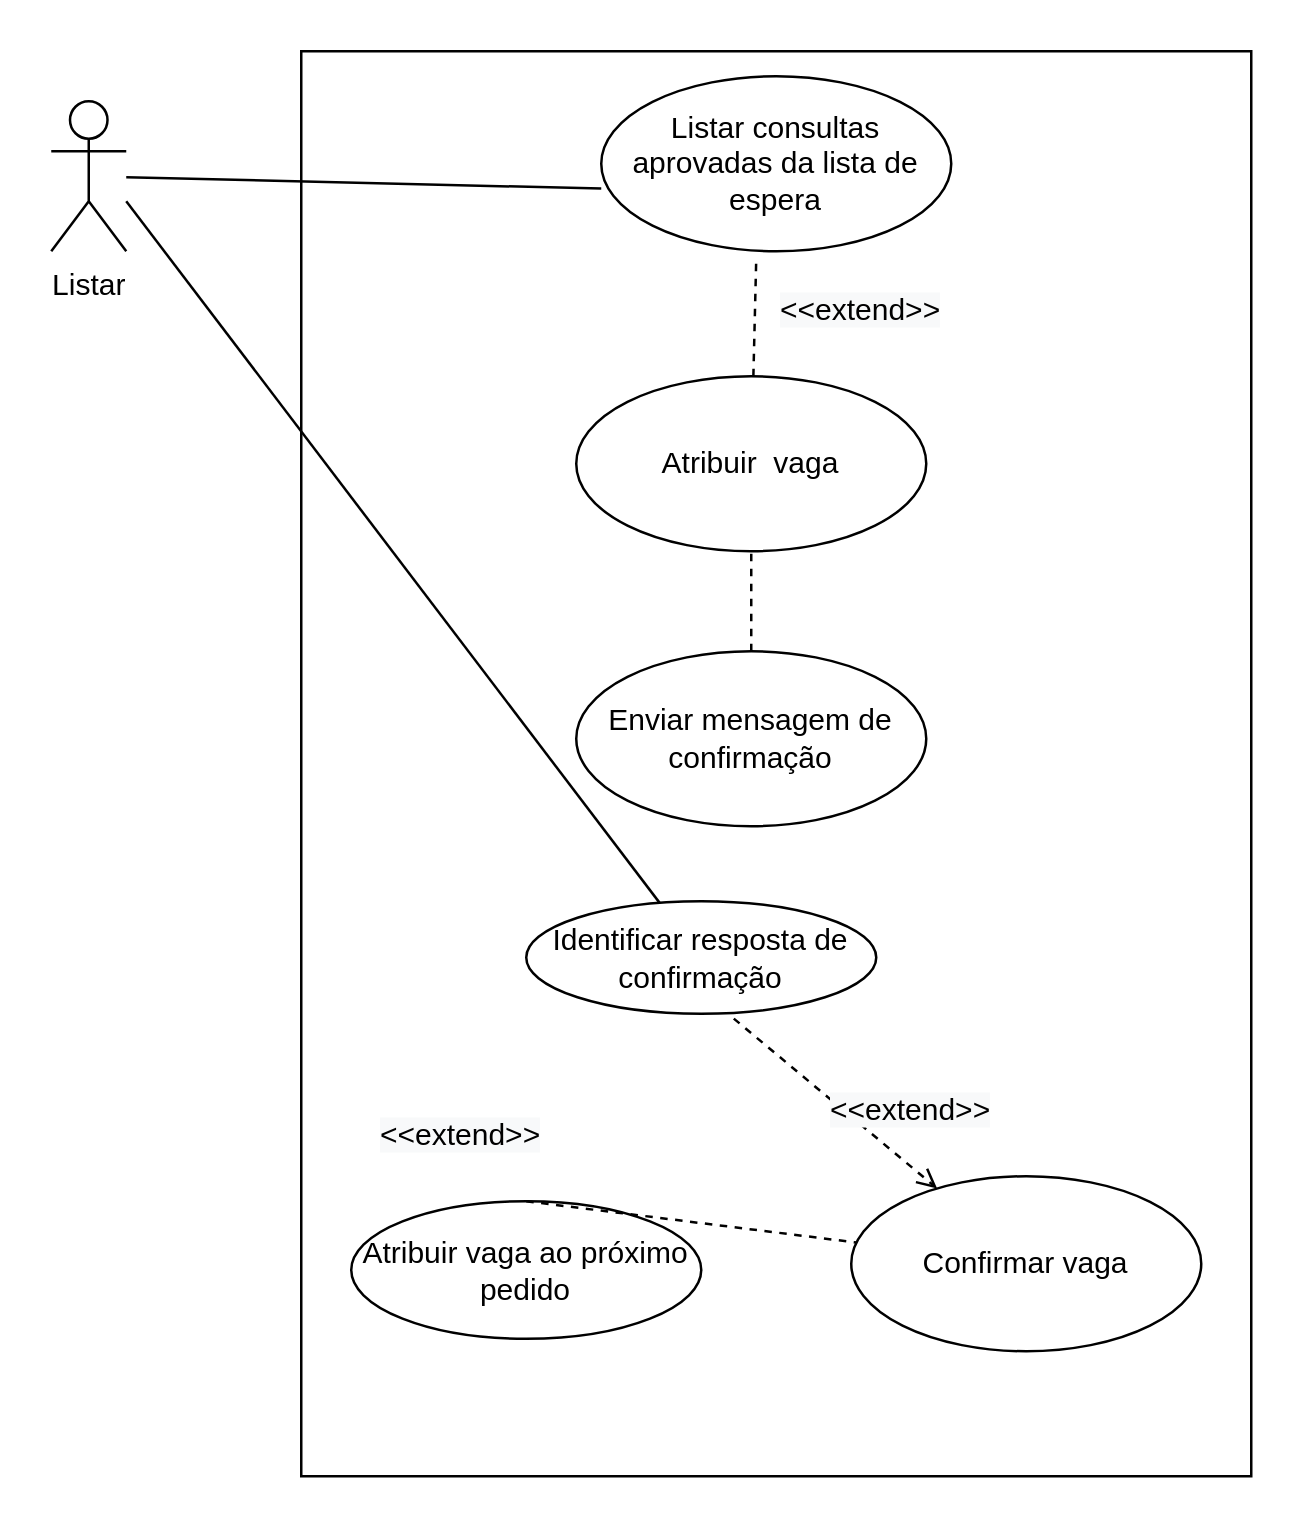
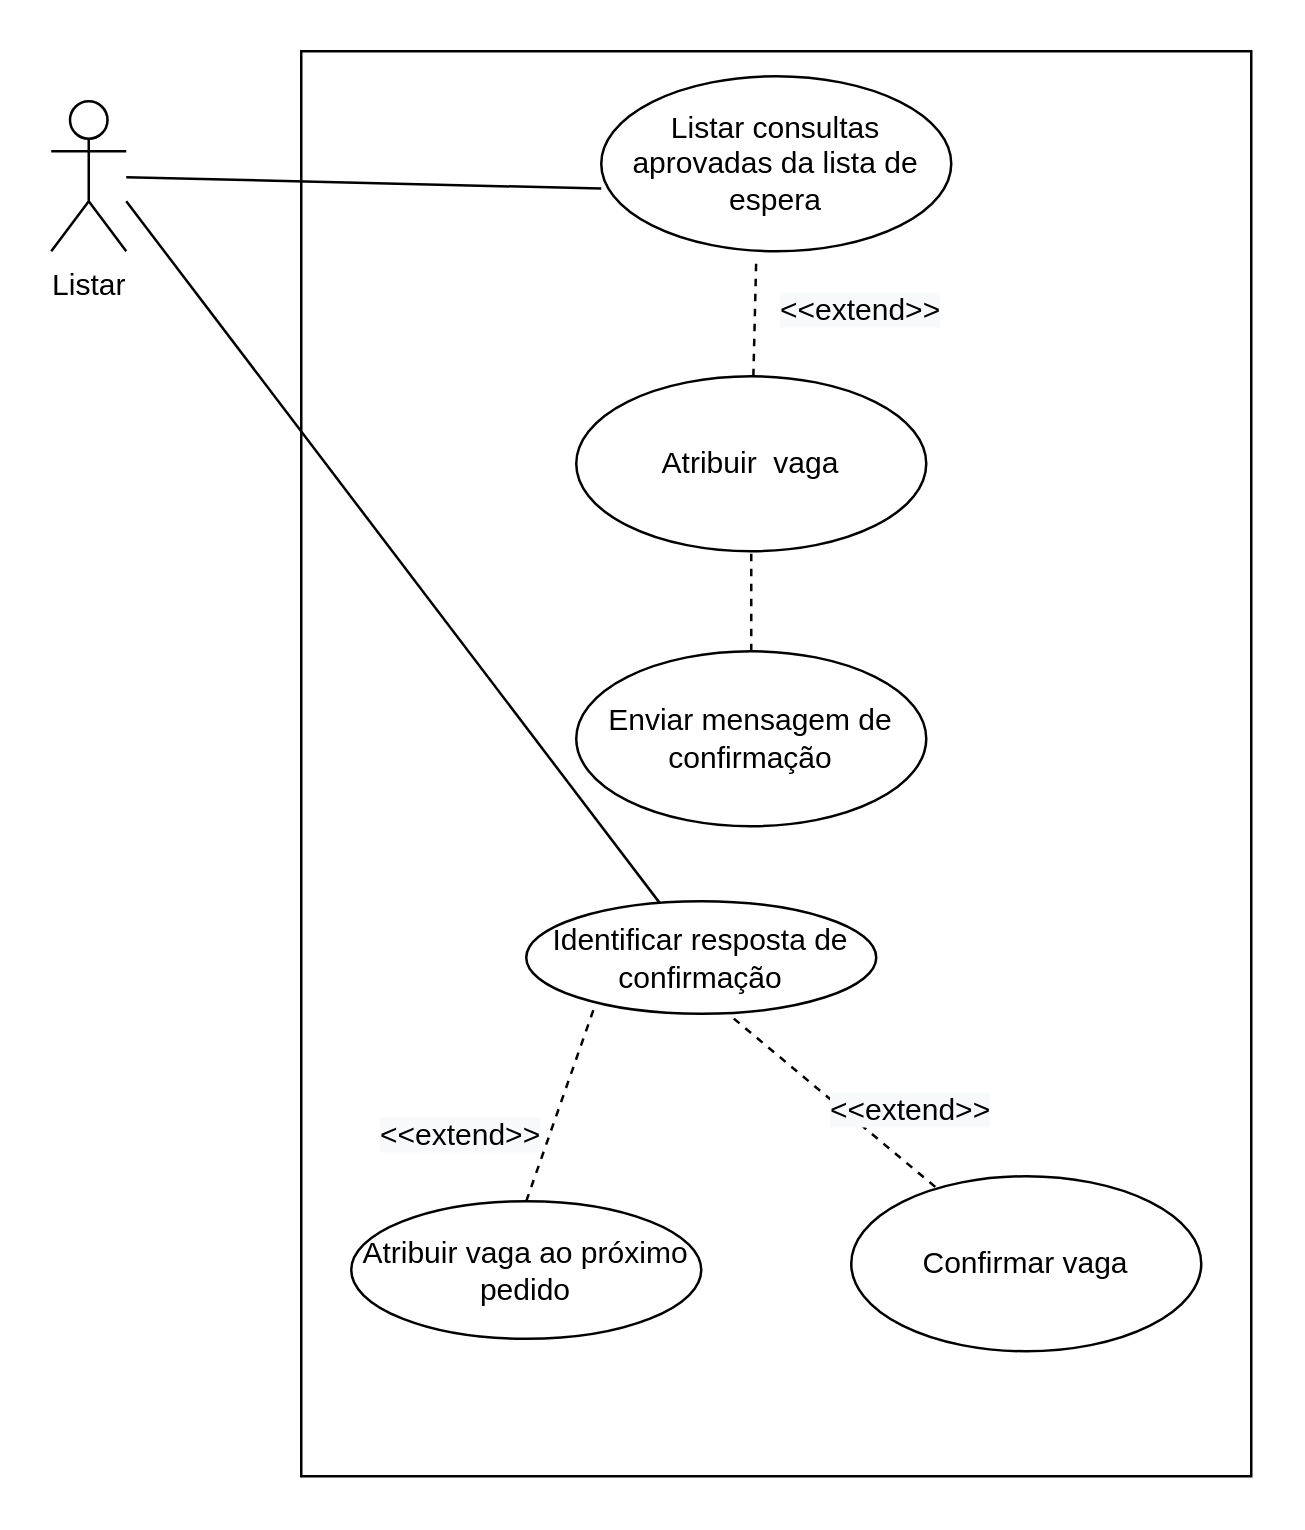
edge "Identificar resposta de confirmação" -> "Confirmar vaga": arrowhead open -> none
edge "Confirmar vaga" -- "Atribuir vaga ao próximo pedido": now "Identificar resposta de confirmação" -- "Atribuir vaga ao próximo pedido"
